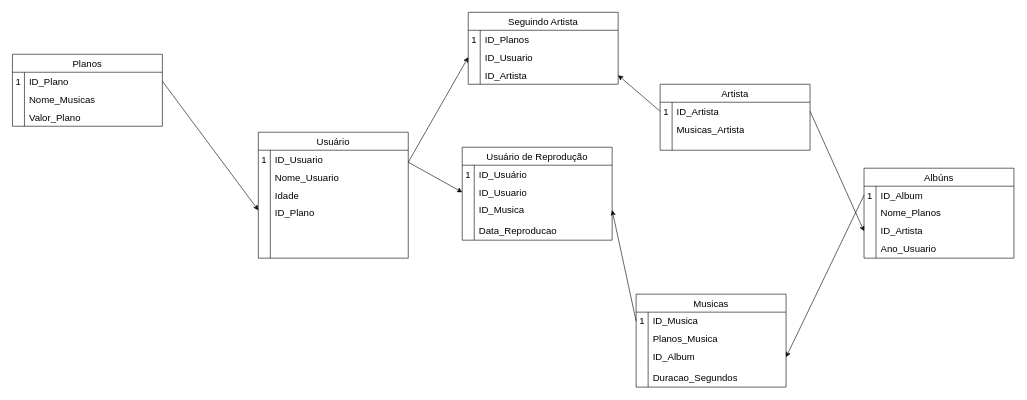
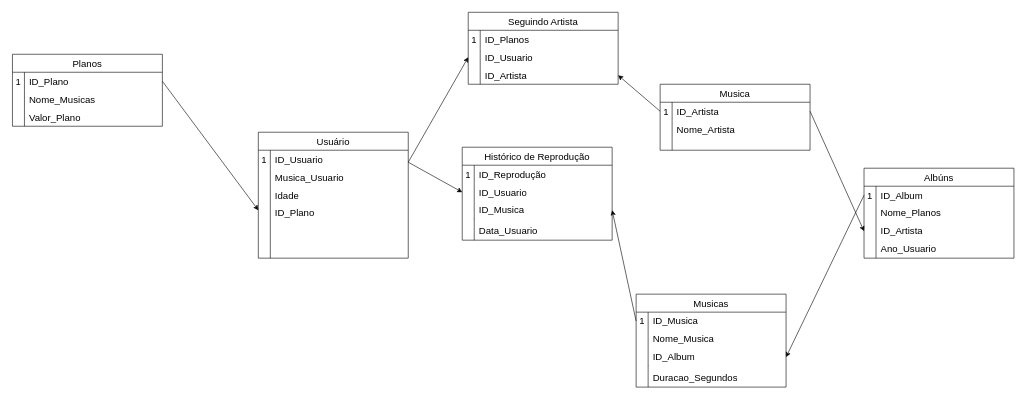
node "Artista": label "Artista" -> "Musica"
node "Musicas_Artista": label "Musicas_Artista" -> "Nome_Artista"
node "Usuário de Reprodução": label "Usuário de Reprodução" -> "Histórico de Reprodução"
node "ID_Usuário": label "ID_Usuário" -> "ID_Reprodução"
node "Nome_Usuario": label "Nome_Usuario" -> "Musica_Usuario"
node "Data_Reproducao": label "Data_Reproducao" -> "Data_Usuario"
node "Planos_Musica": label "Planos_Musica" -> "Nome_Musica"
